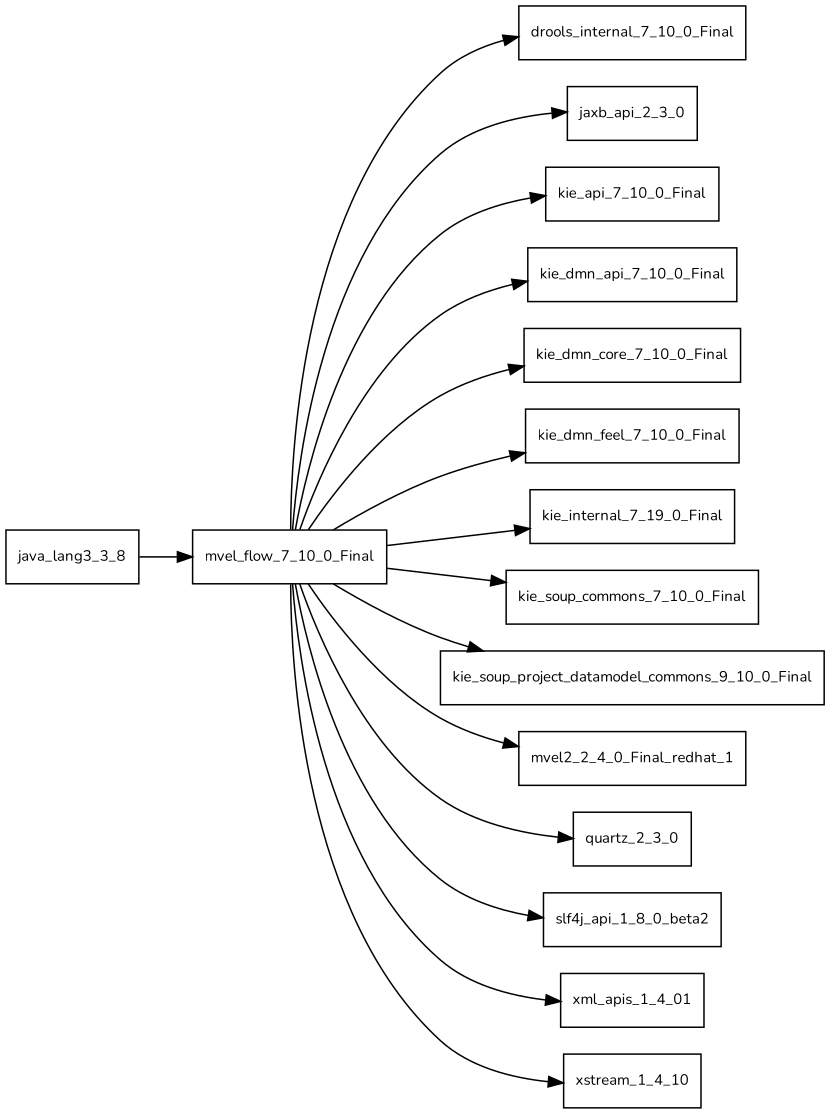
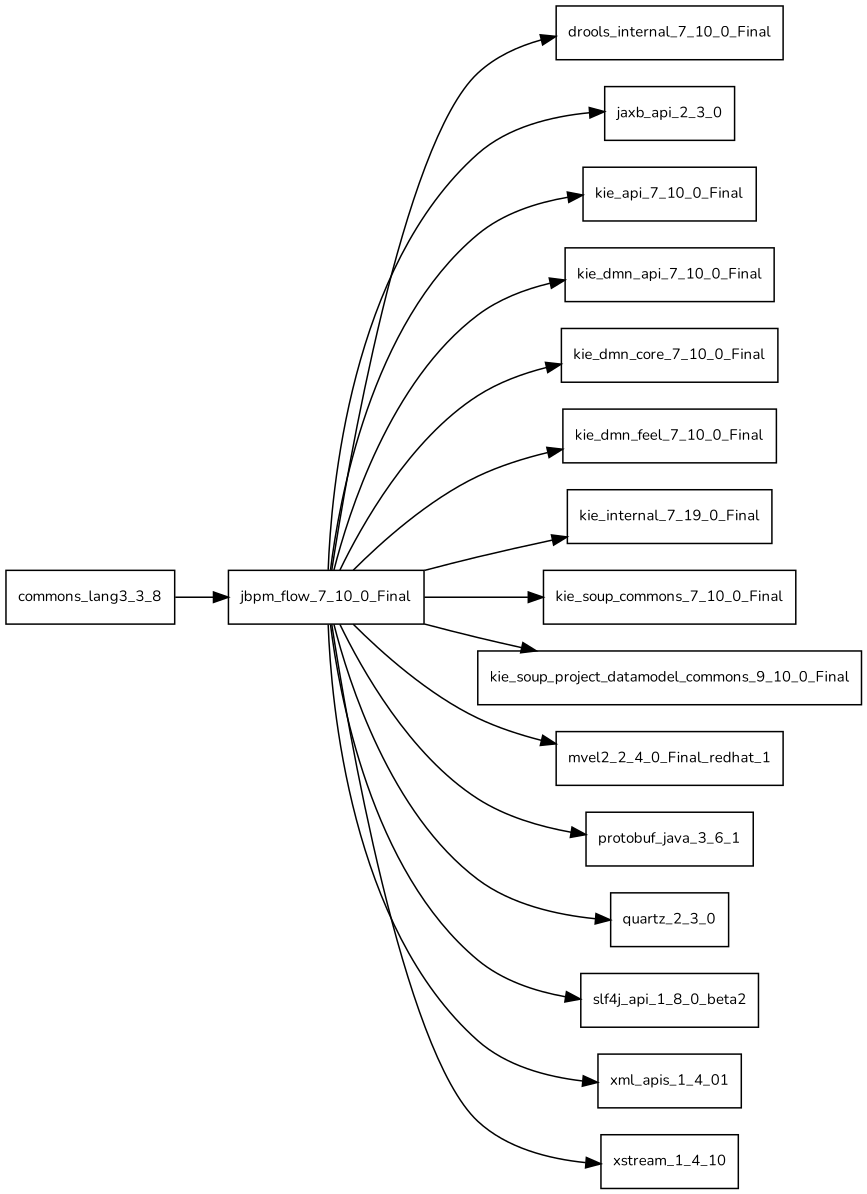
node "java_lang3_3_8": label "java_lang3_3_8" -> "commons_lang3_3_8"
node "mvel_flow_7_10_0_Final": label "mvel_flow_7_10_0_Final" -> "jbpm_flow_7_10_0_Final"
node "protobuf_java_3_6_1": added
